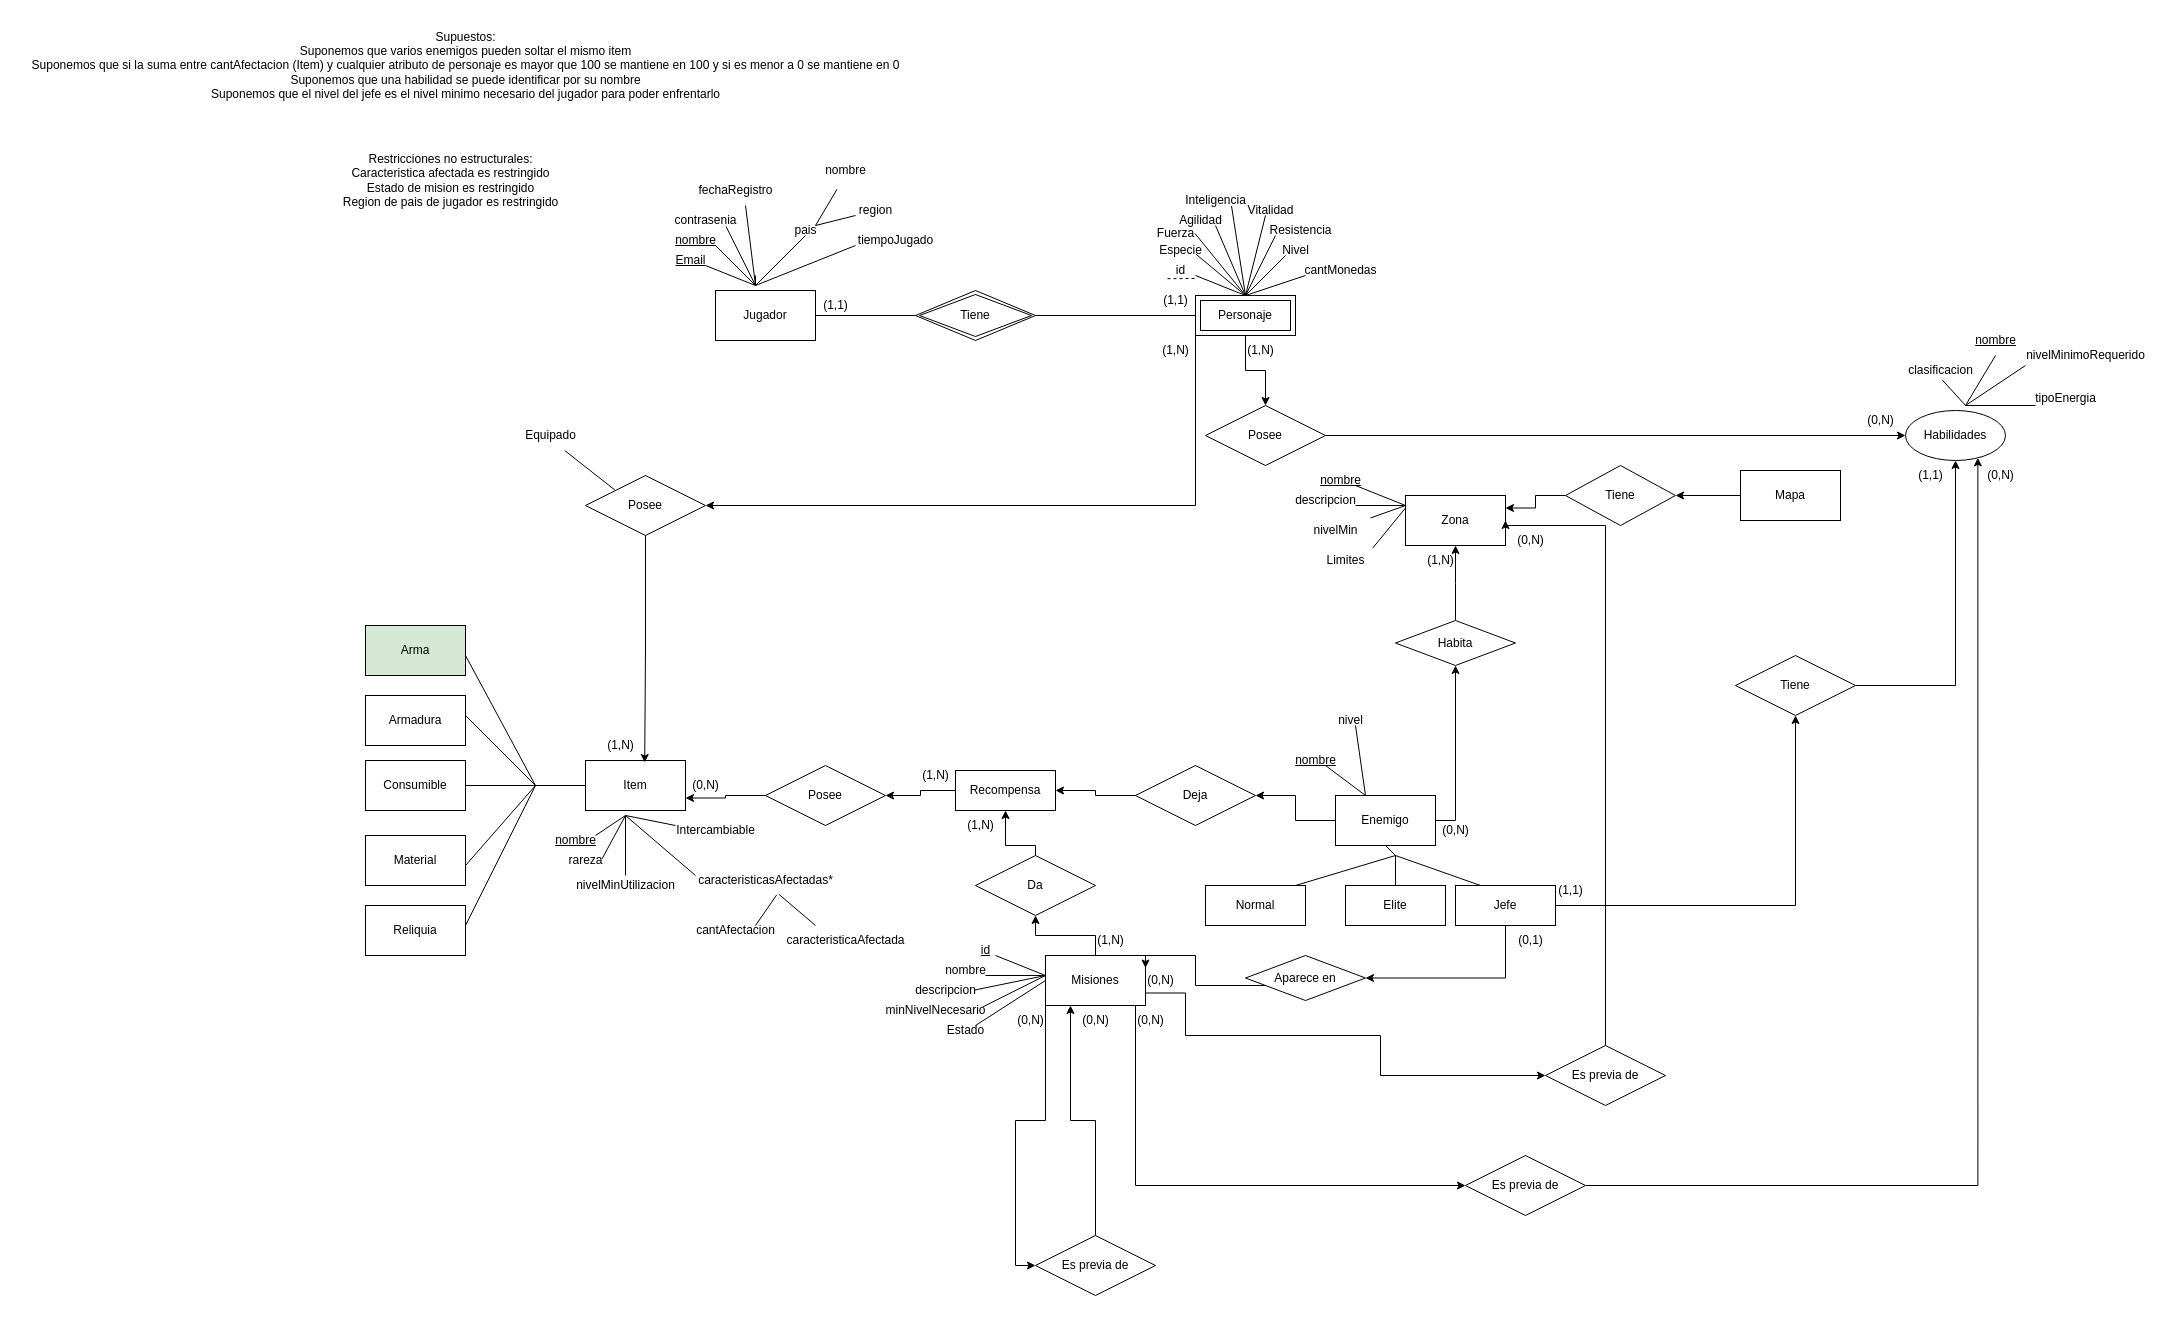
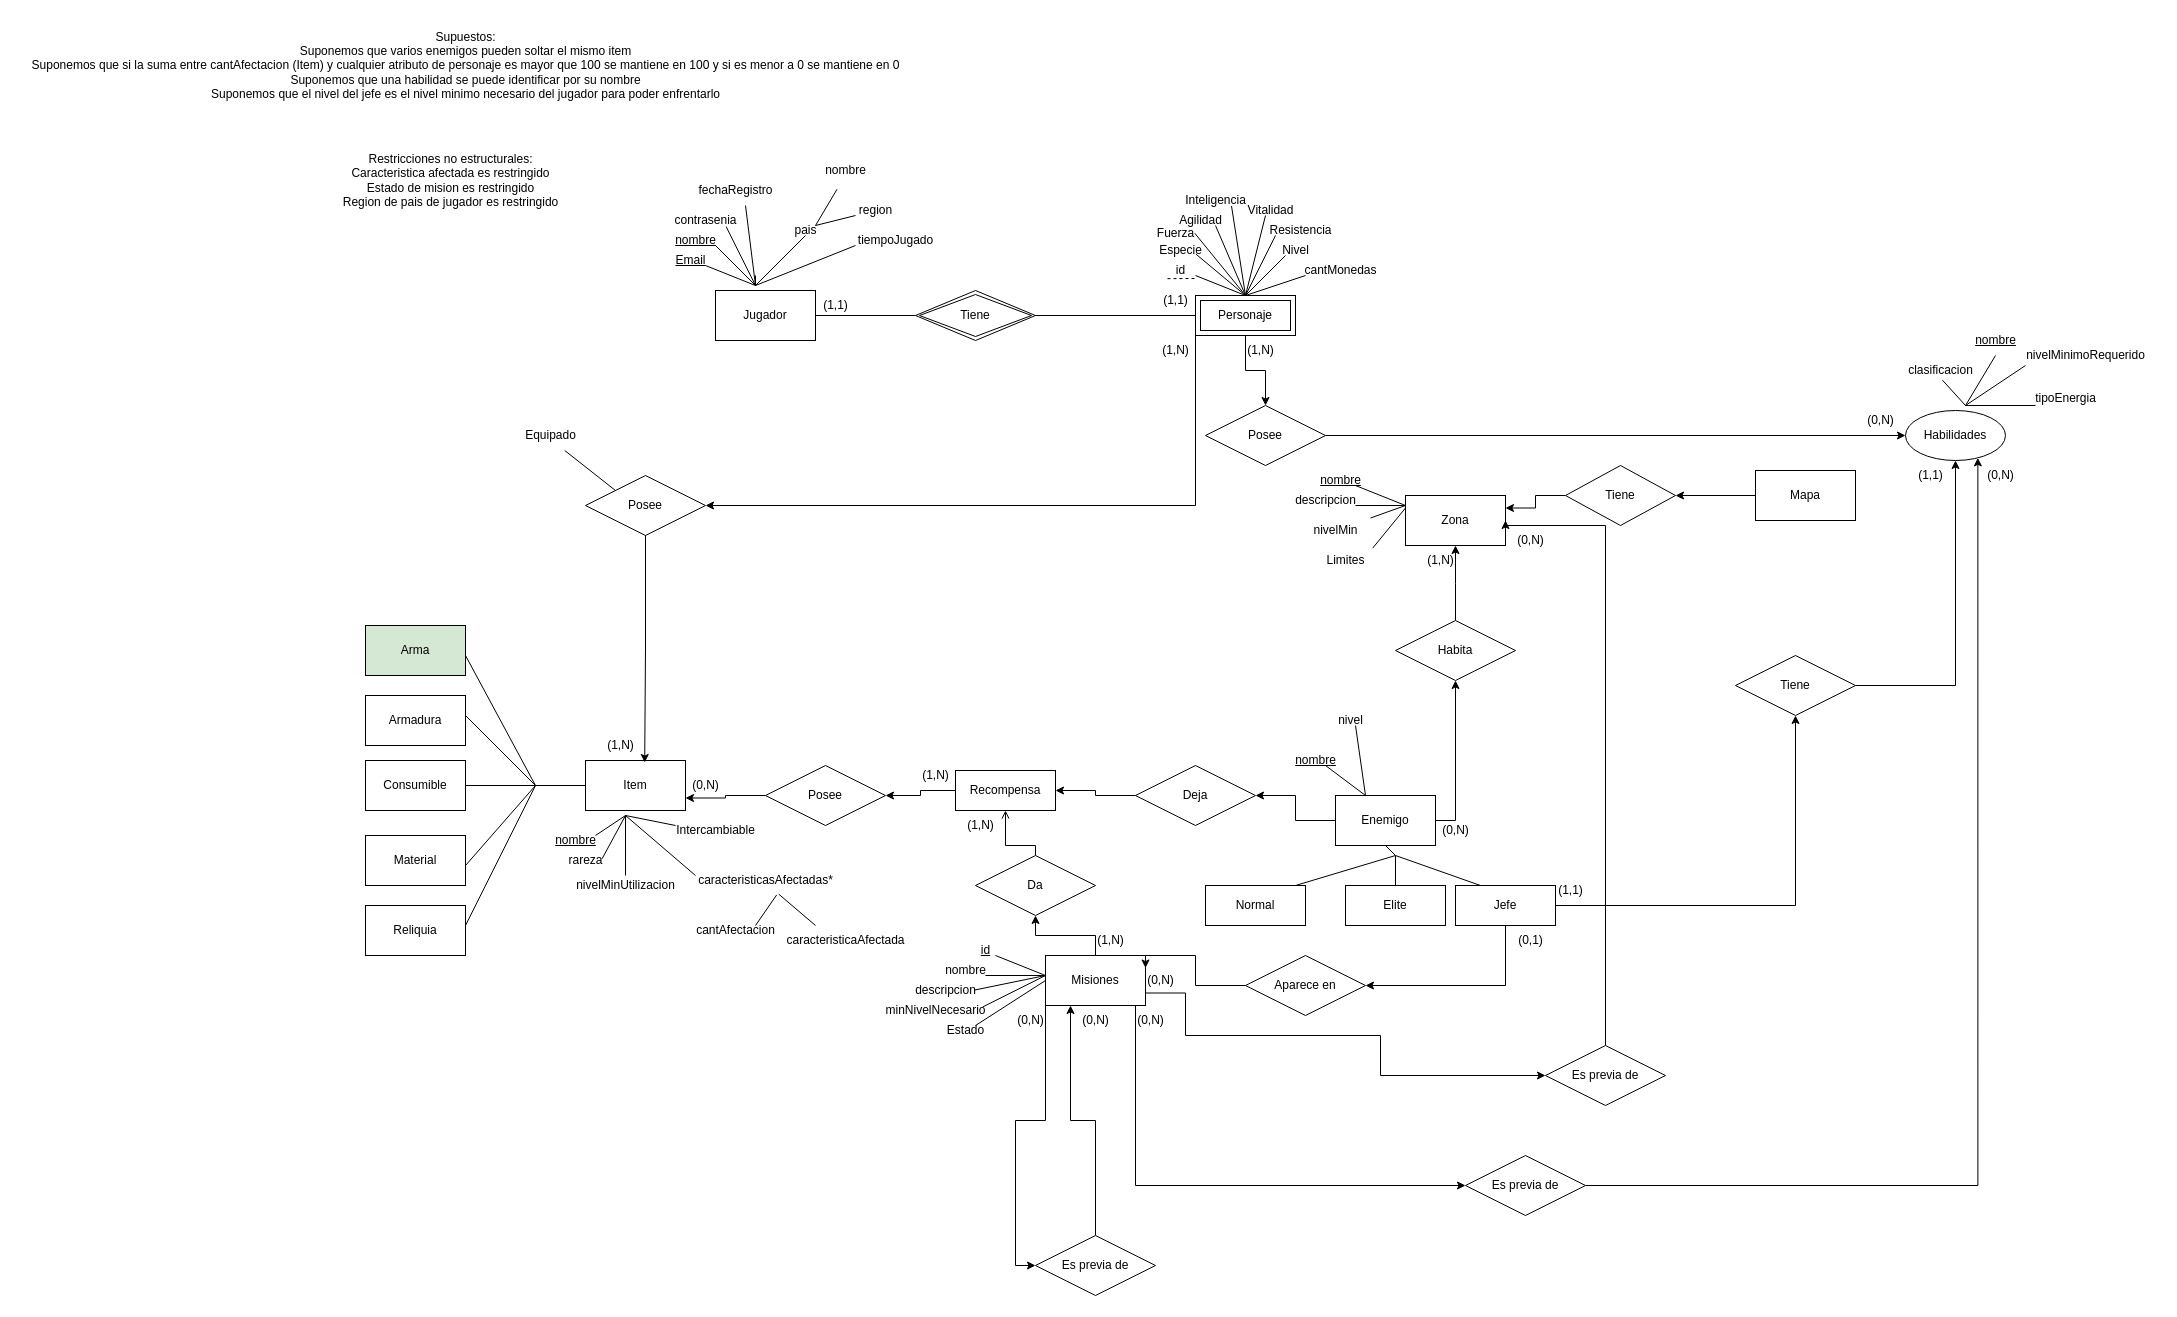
node "Mapa": moved (1791, 496) -> (1806, 496)
node "Habita": size 120x45 -> 120x60
edge "Da" -> "Recompensa": arrowhead classic -> open
node "Aparece en": size 120x45 -> 120x60
